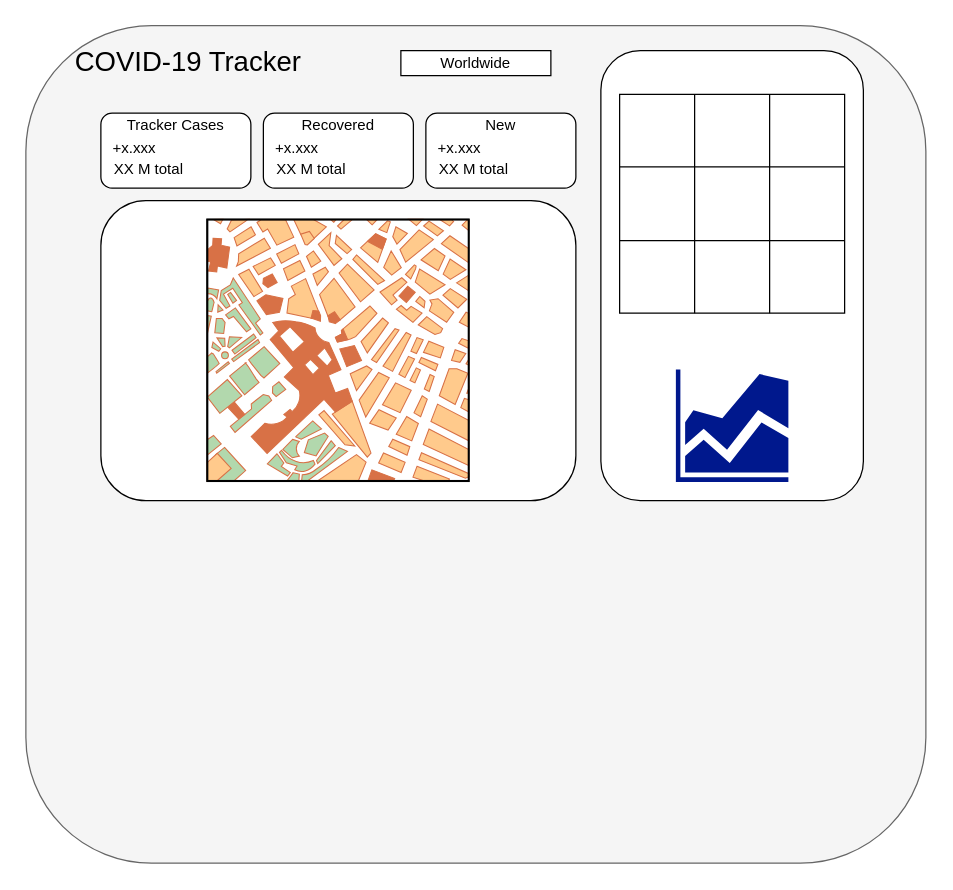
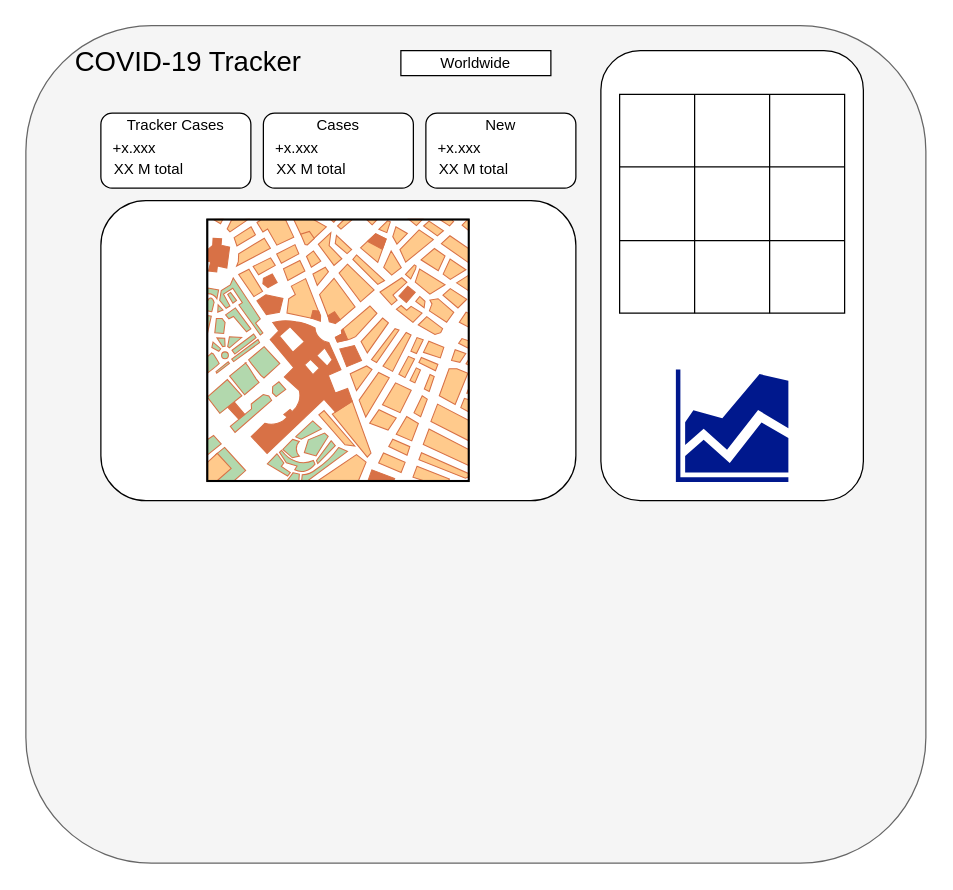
node "Recovered": label "Recovered" -> "Cases"
